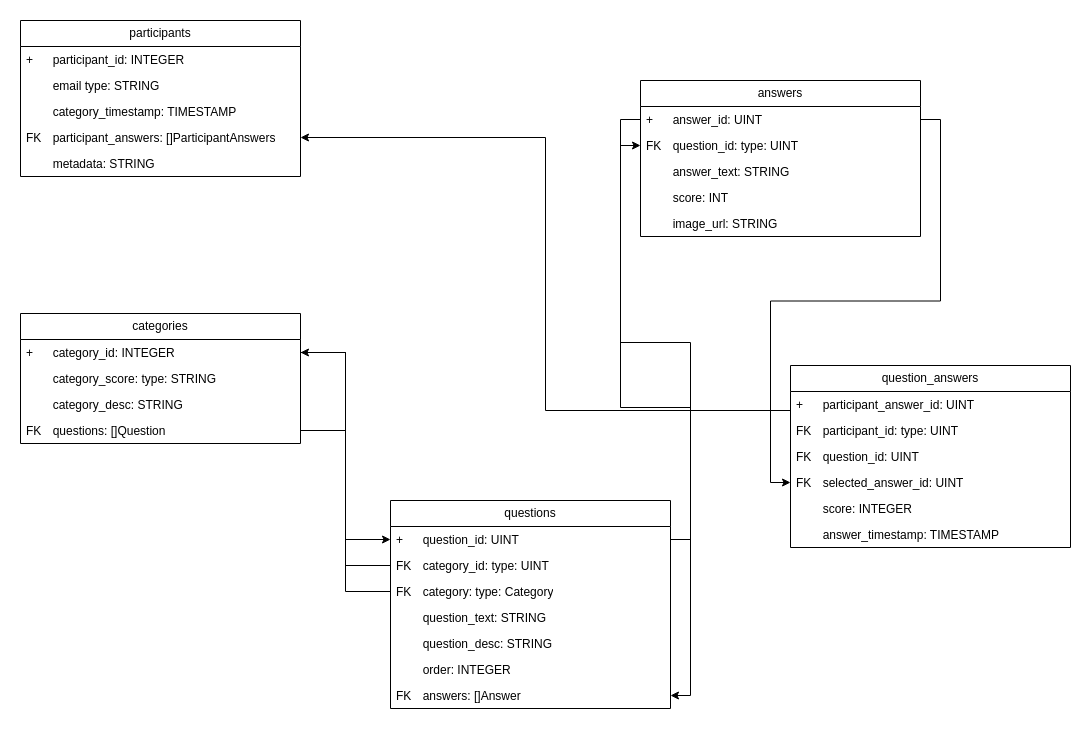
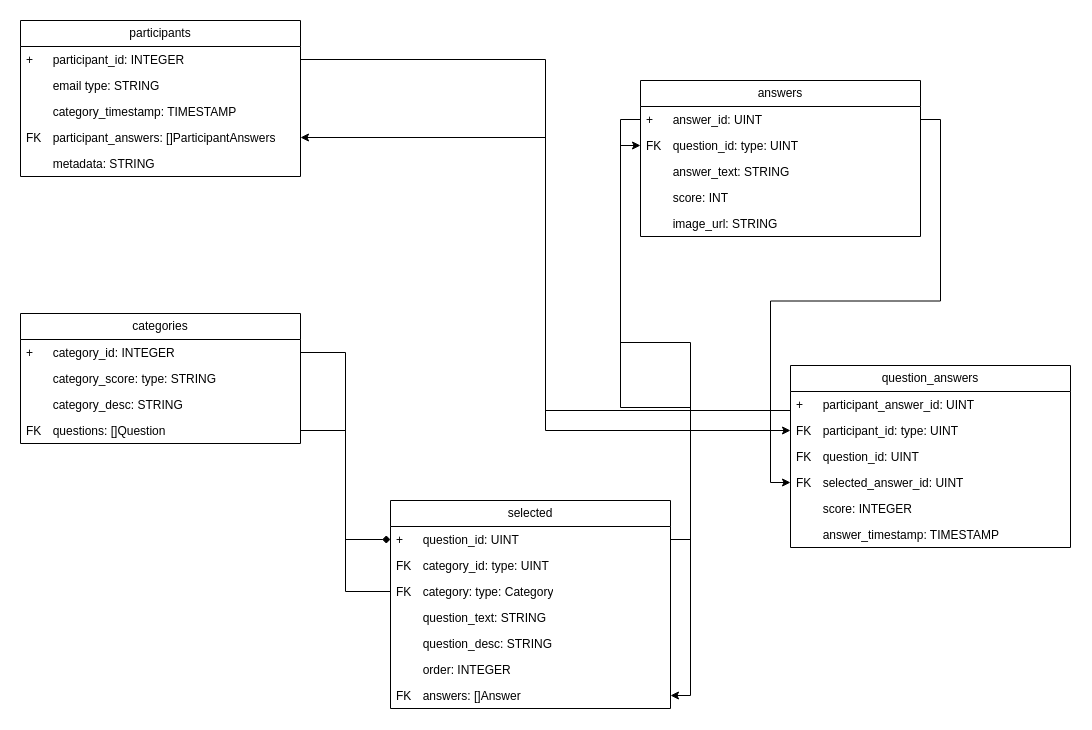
edge "+ participant_id: INTEGER" -> "FK participant_id: type: UINT": added
node "questions": label "questions" -> "selected"
edge "FK questions: []Question" -> "+ question_id: UINT": arrowhead classic -> diamond
edge "FK category_id: type: UINT" -> "+ category_id: INTEGER": removed
